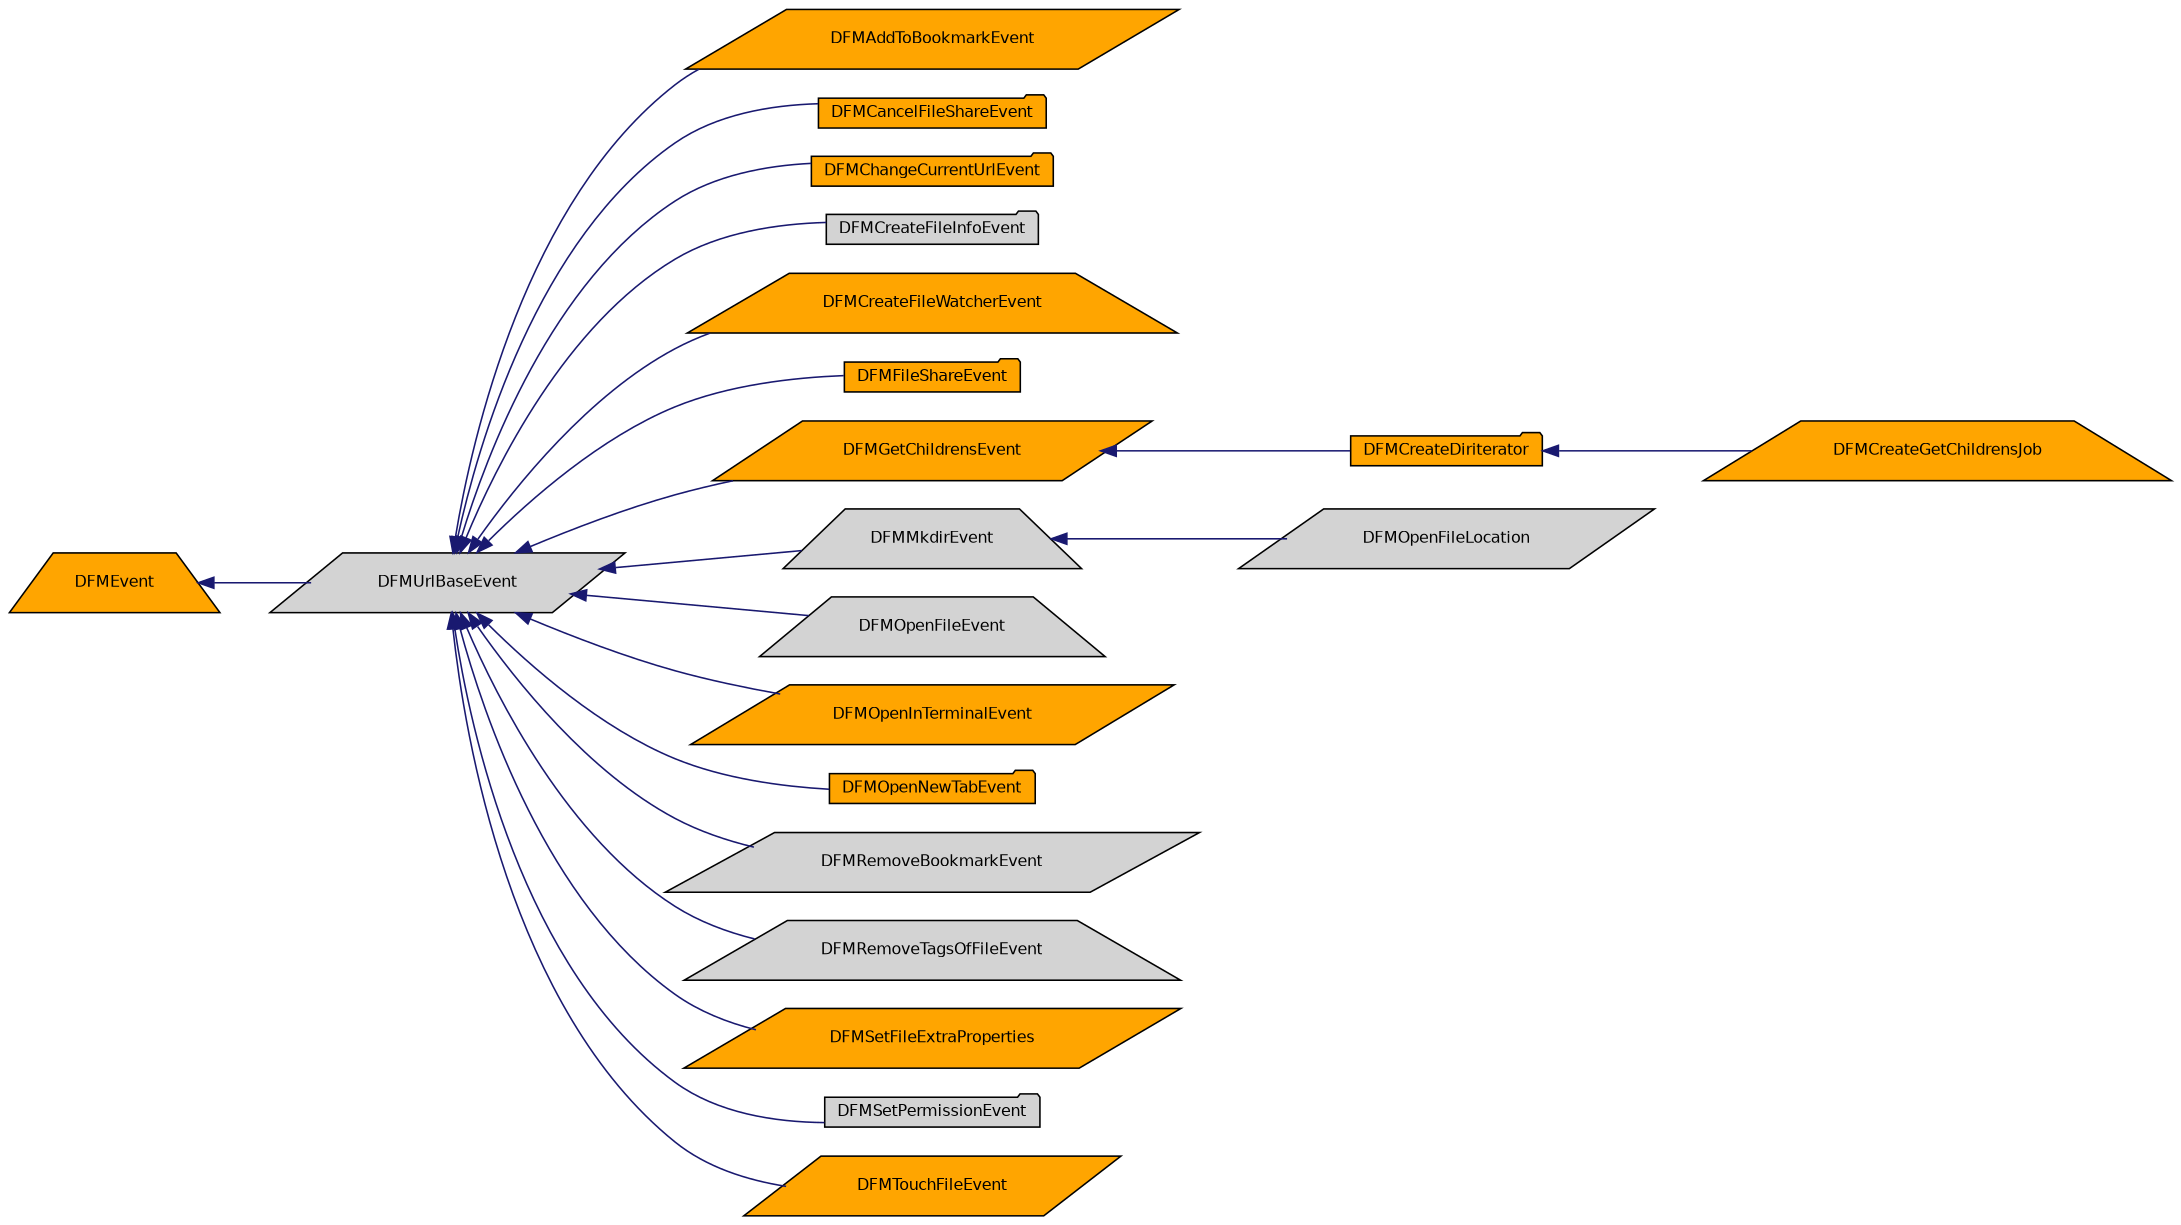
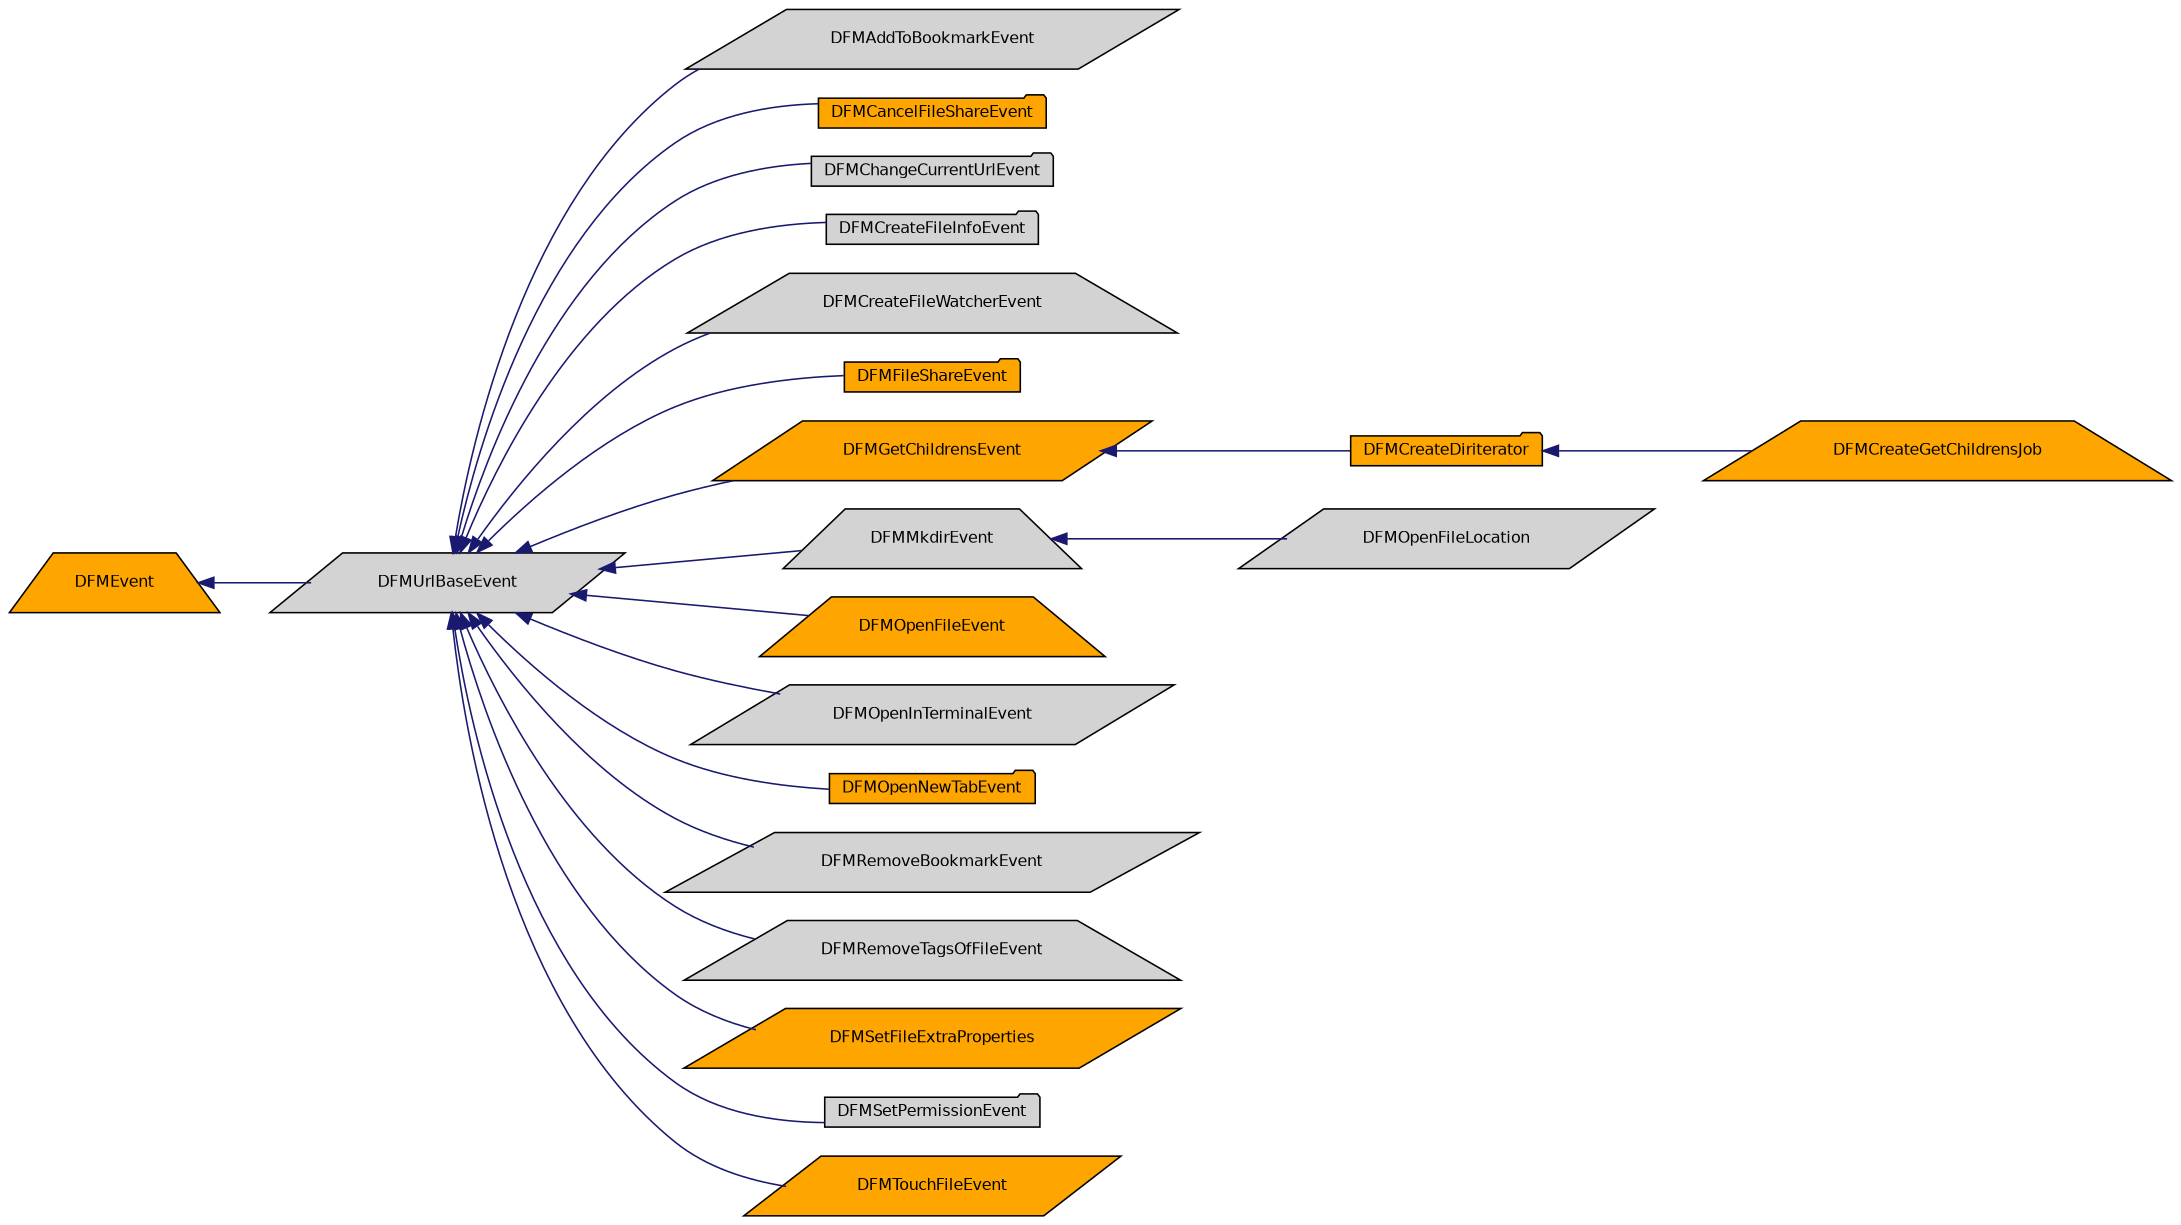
node "DFMAddToBookmarkEvent": fillcolor orange -> lightgrey
node "DFMChangeCurrentUrlEvent": fillcolor orange -> lightgrey
node "DFMCreateFileWatcherEvent": fillcolor orange -> lightgrey
node "DFMOpenFileEvent": fillcolor lightgrey -> orange
node "DFMOpenInTerminalEvent": fillcolor orange -> lightgrey
